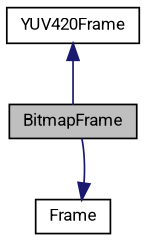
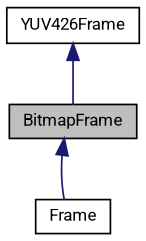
node "YUV420Frame": label "YUV420Frame" -> "YUV426Frame"
edge "BitmapFrame" -> "Frame": reversed
